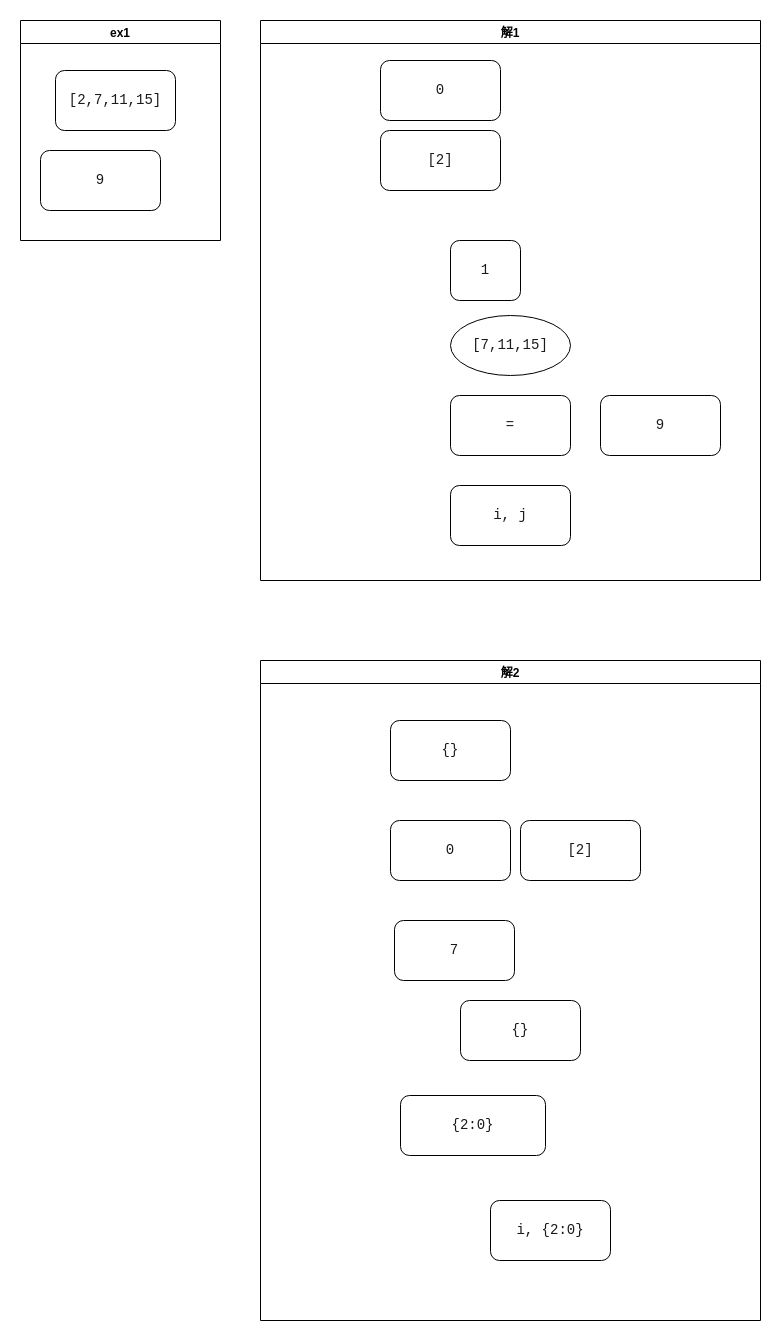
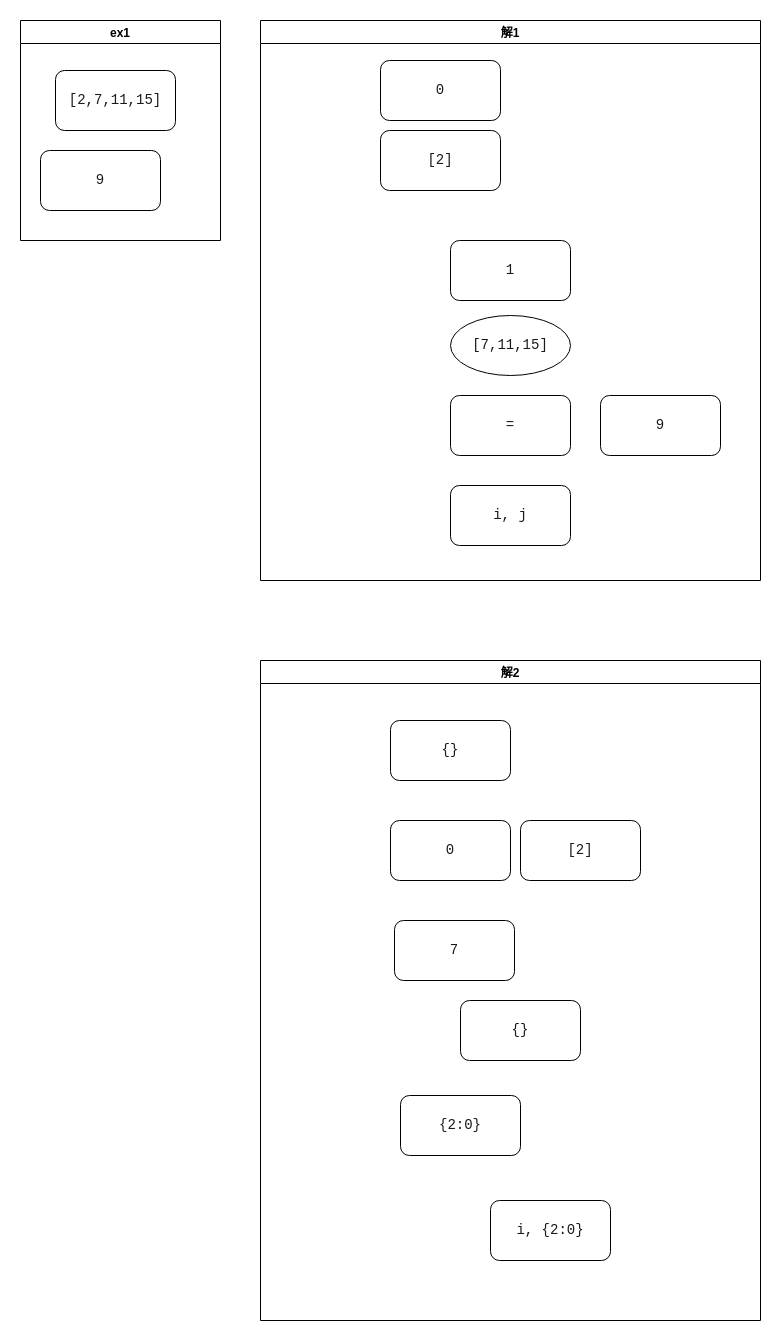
node "1": size 70x60 -> 120x60
node "{2:0}": size 145x60 -> 120x60
